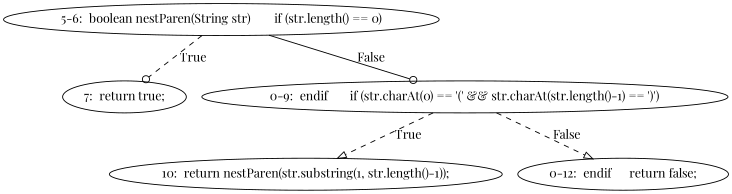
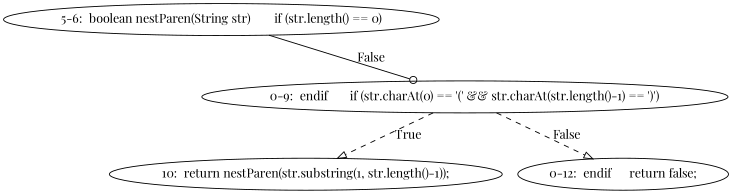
node "7:  return true;": removed
